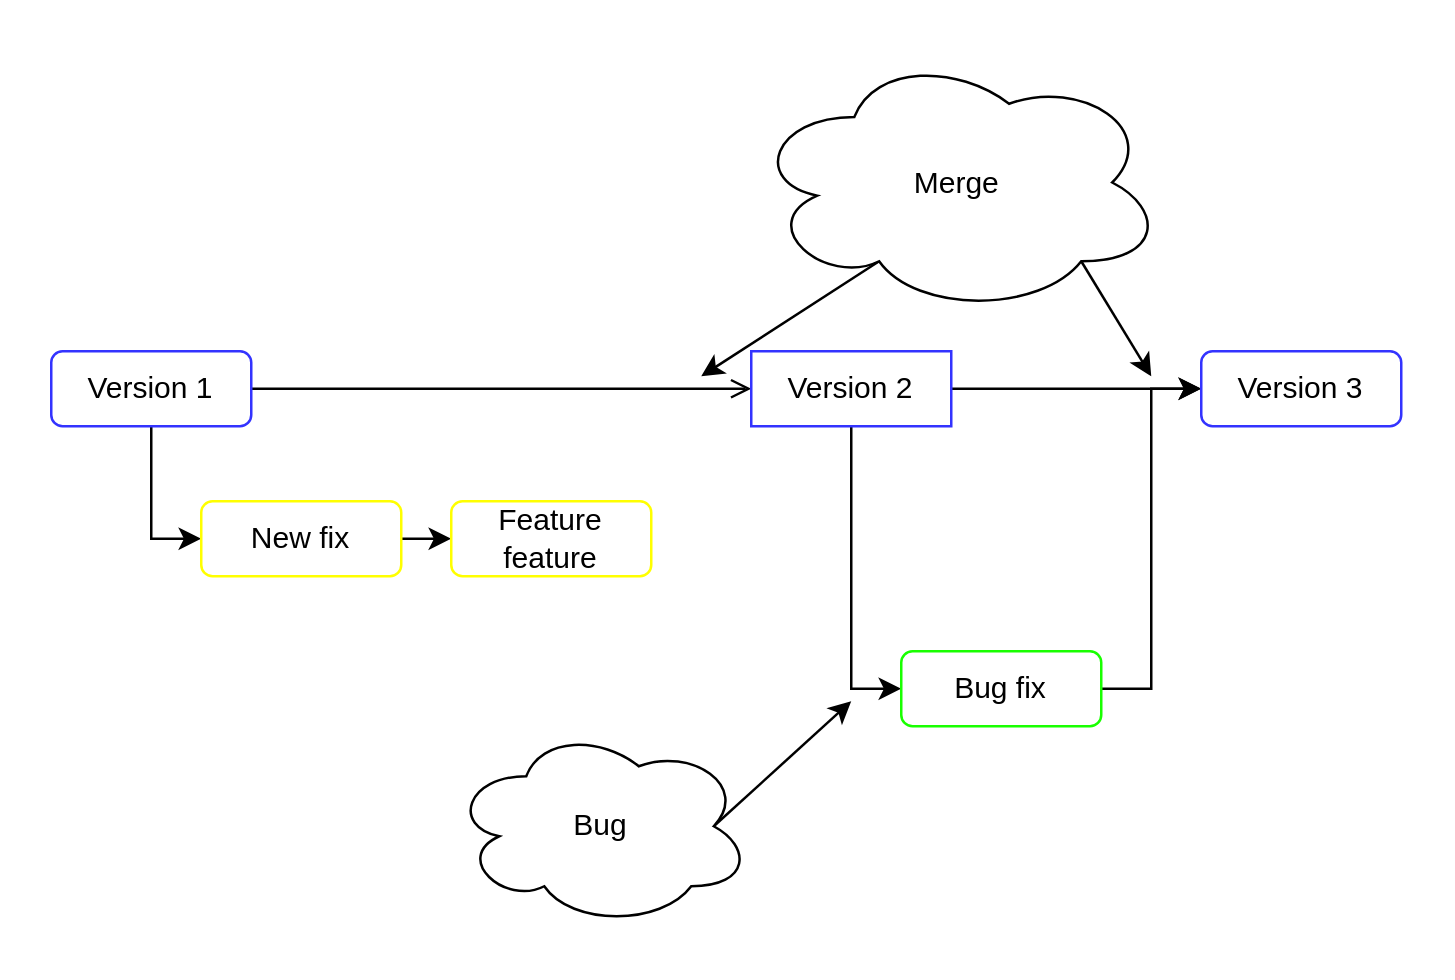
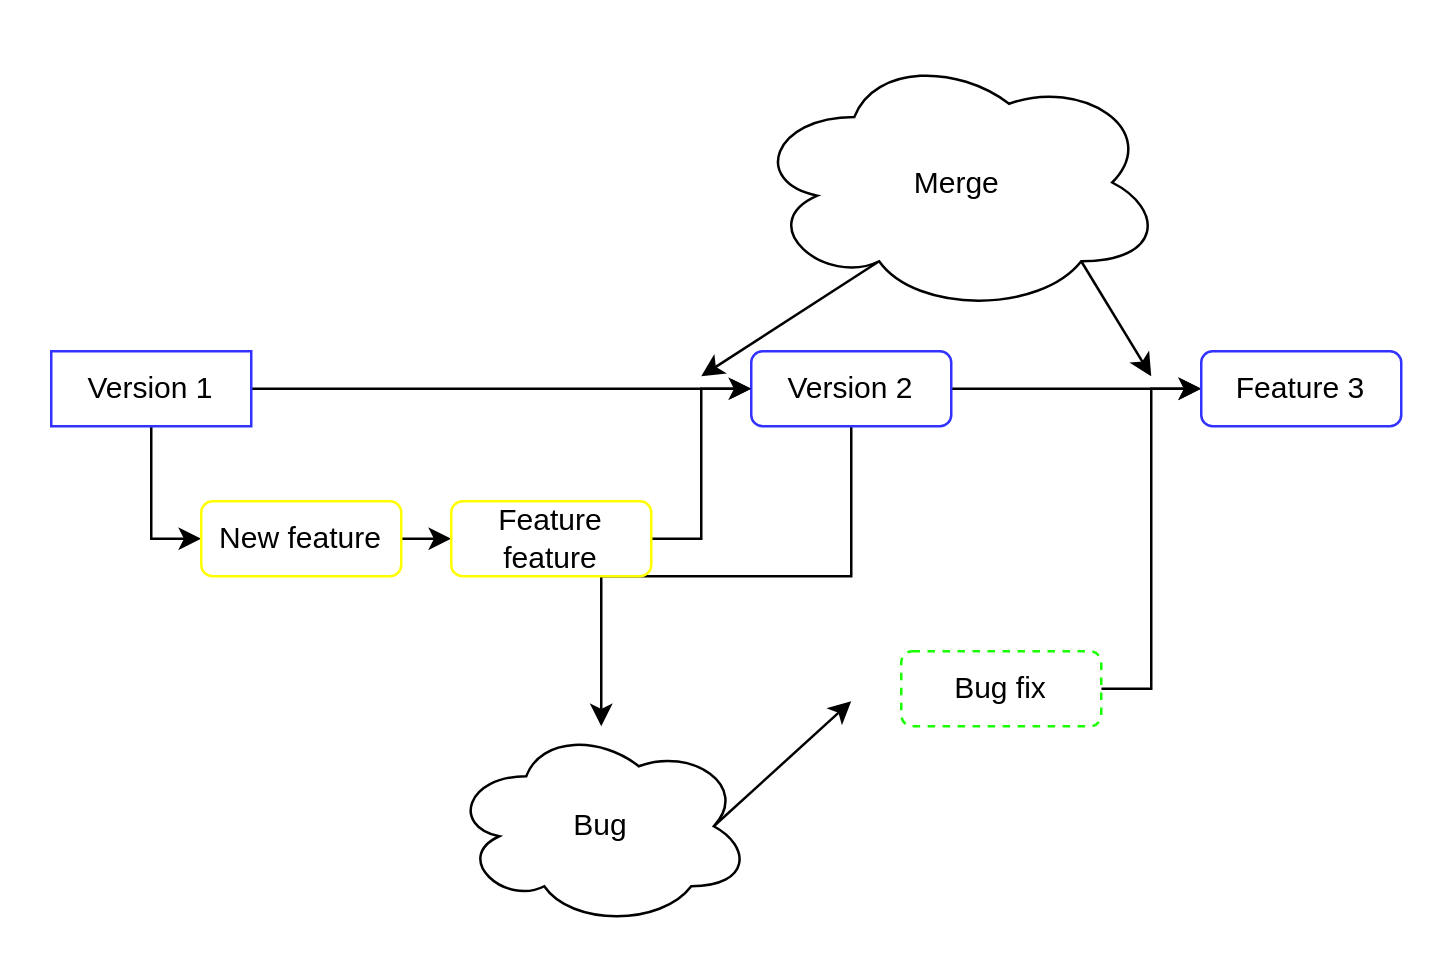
node "Version 1": shape rounded rectangle -> rectangle
node "Version 2": shape rectangle -> rounded rectangle
node "Version 3": label "Version 3" -> "Feature 3"
edge "Feature feature" -> "Version 2": added
node "New fix": label "New fix" -> "New feature"
edge "Version 2" -> "Bug fix": now "Version 2" -> "Bug"
node "Bug fix": style solid -> dashed
